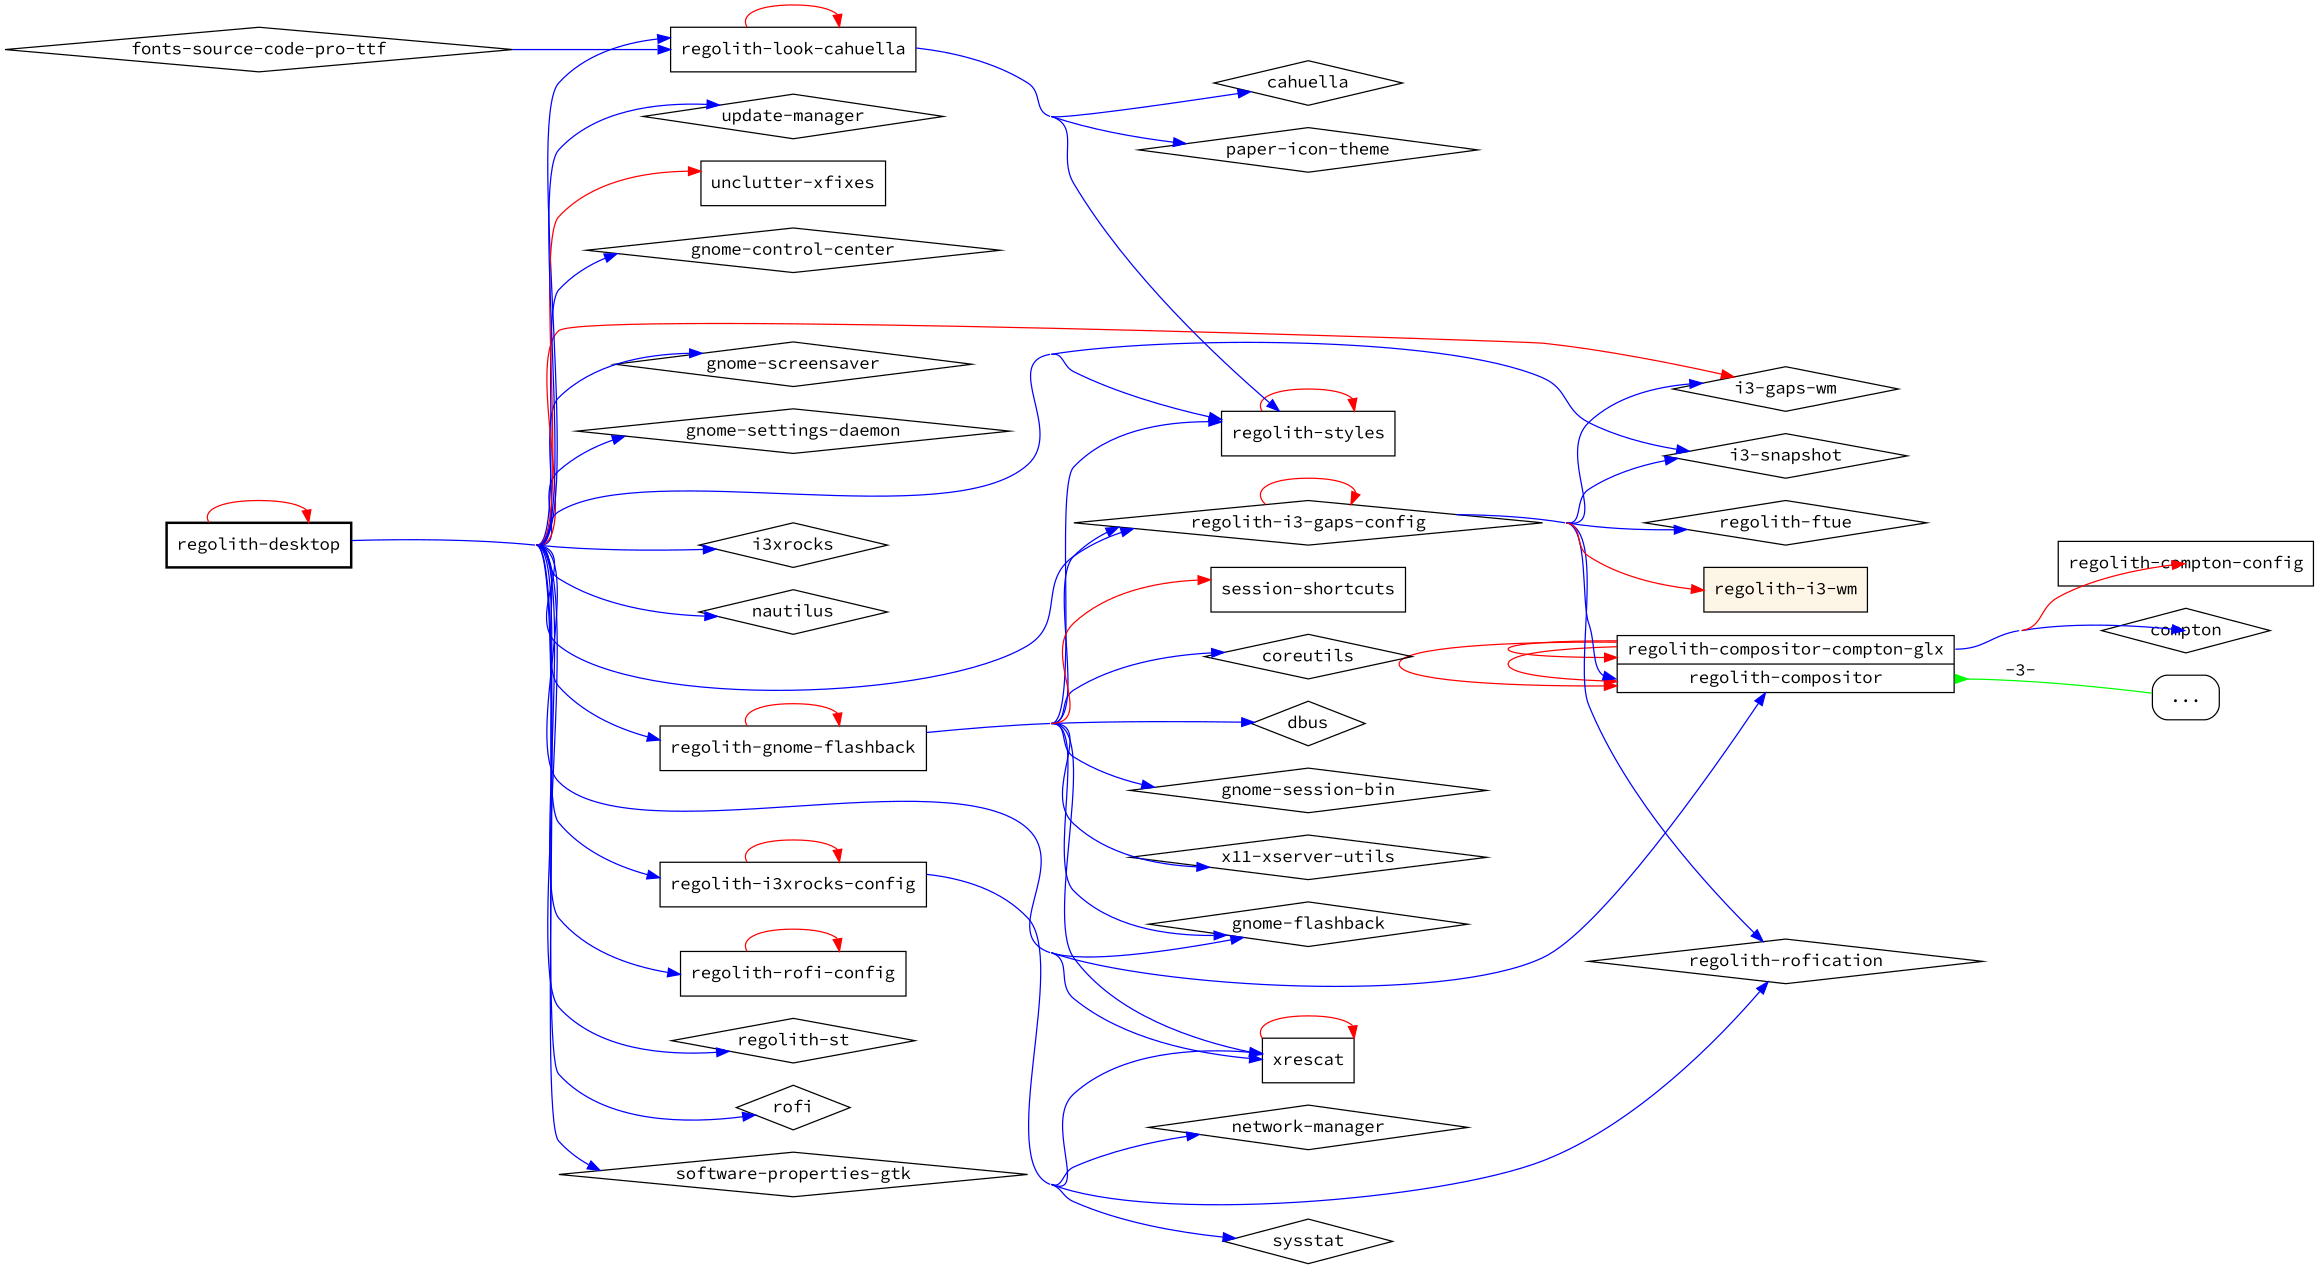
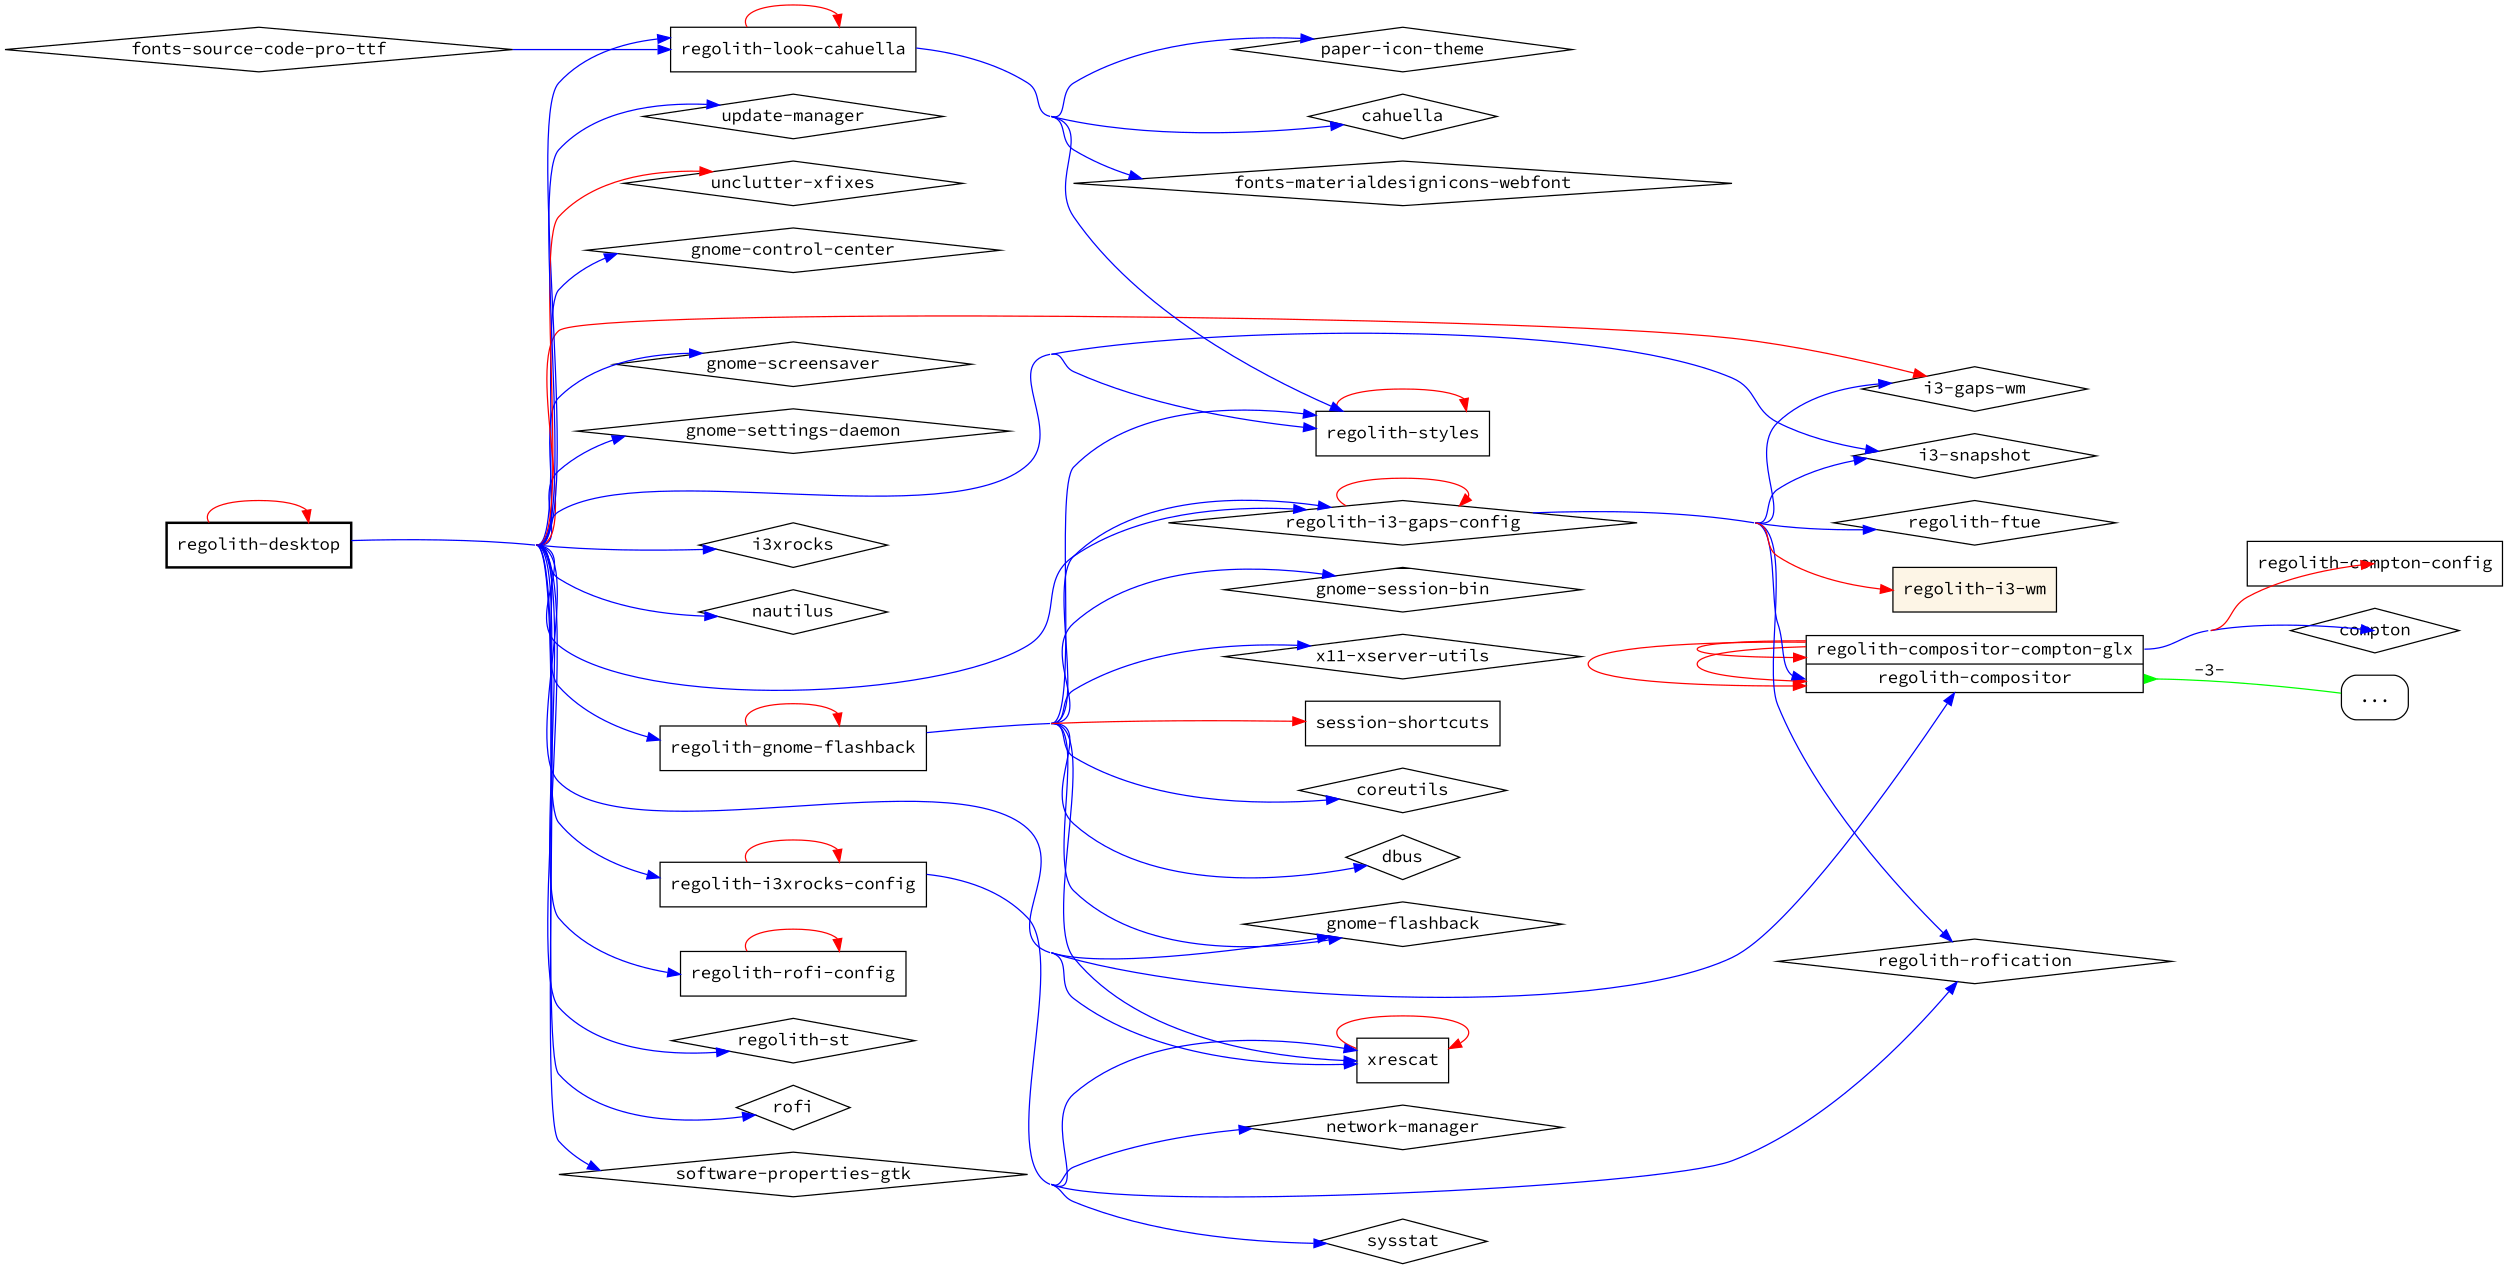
node "unclutter-xfixes": shape box -> diamond
node "fonts-materialdesignicons-webfont": added
